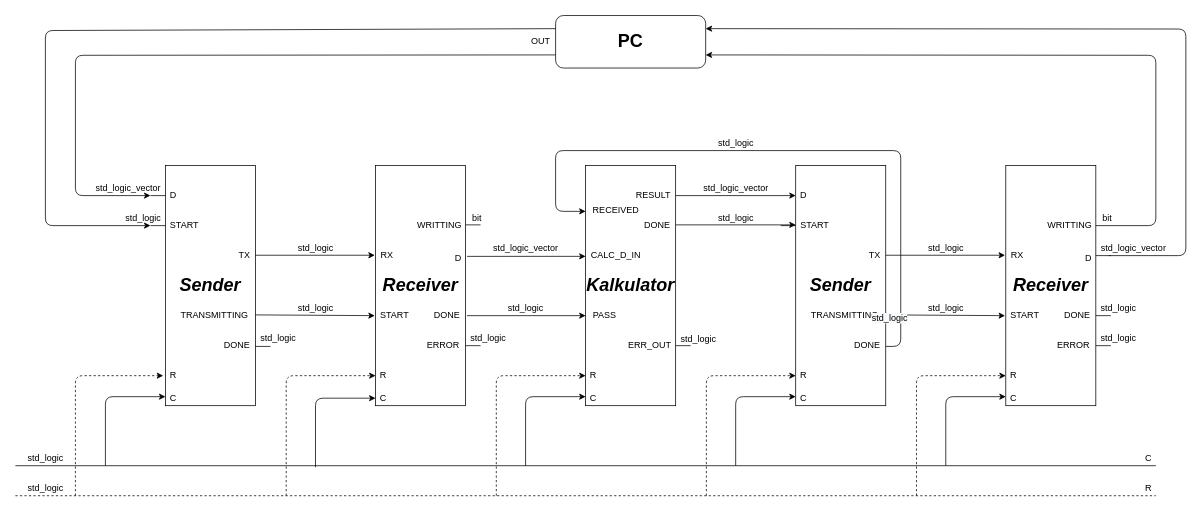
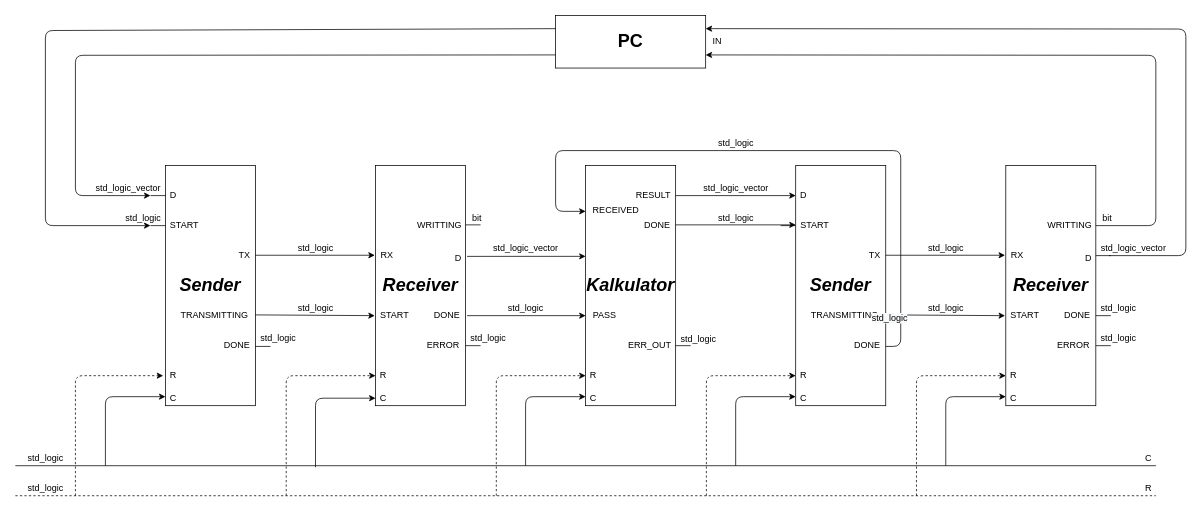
node "OUT": removed
node "PC": shape rounded rectangle -> rectangle
node "IN": added
node "CALC_D_IN": removed
